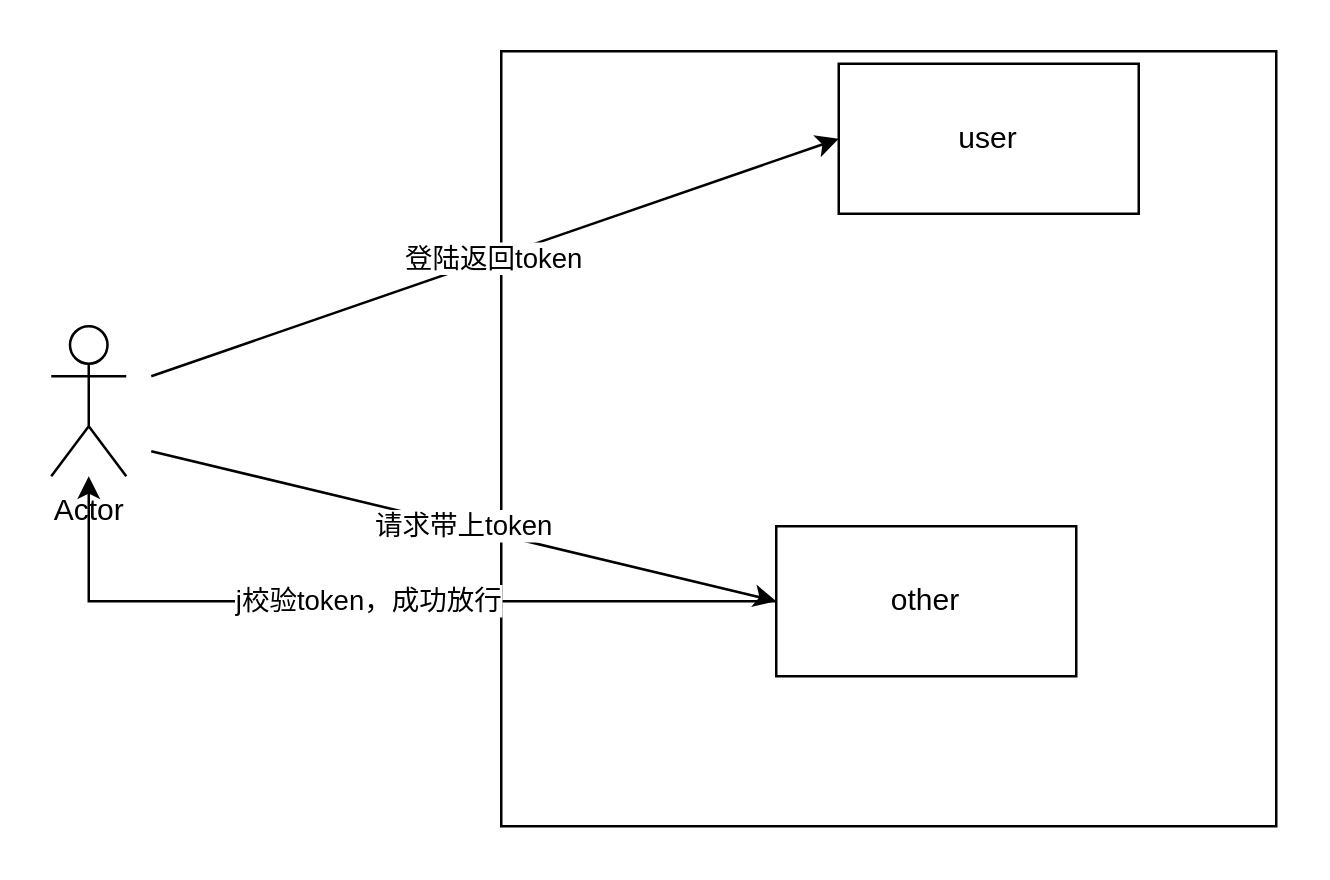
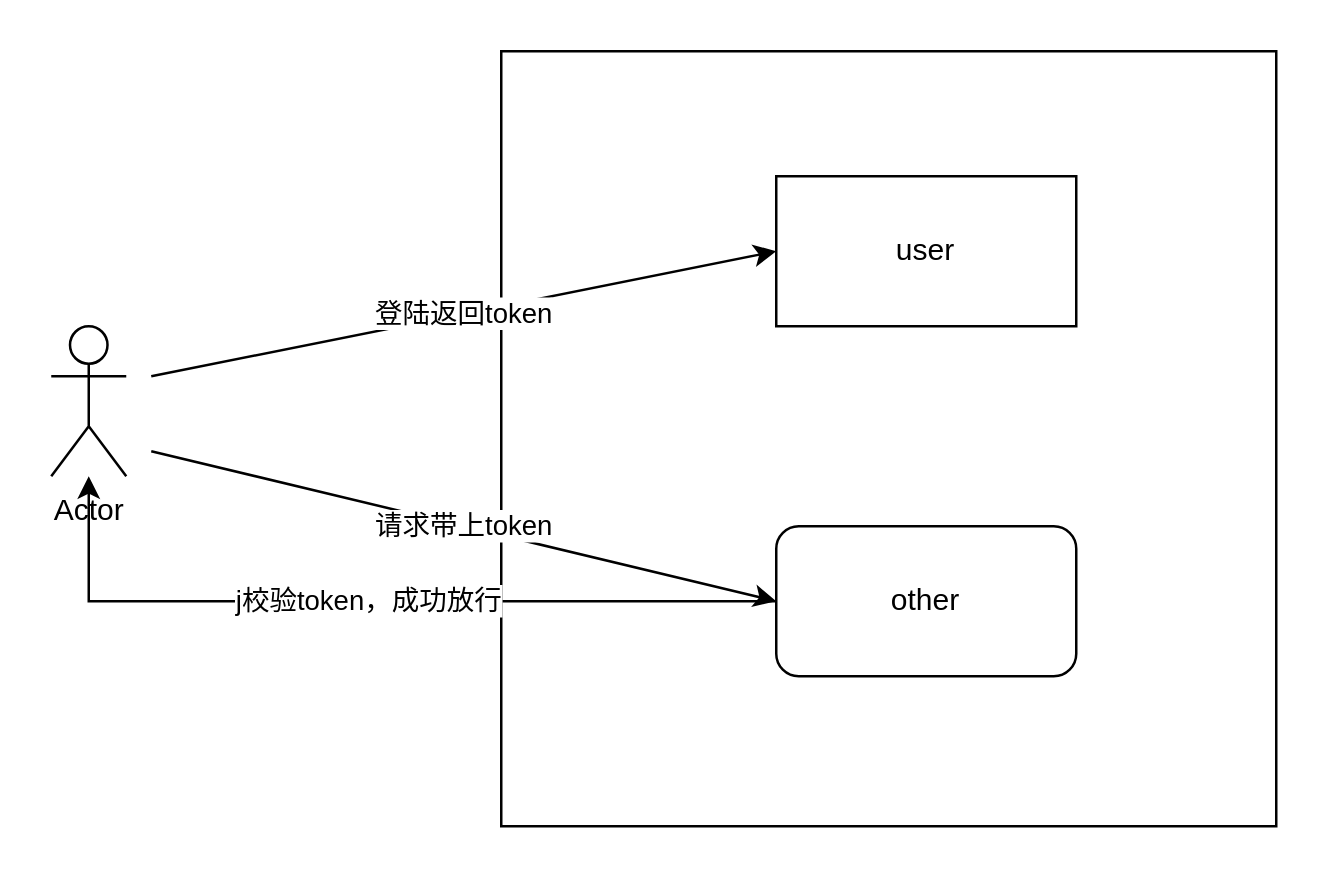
node "user": moved (989, 139) -> (926, 251)
node "other": shape rectangle -> rounded rectangle
